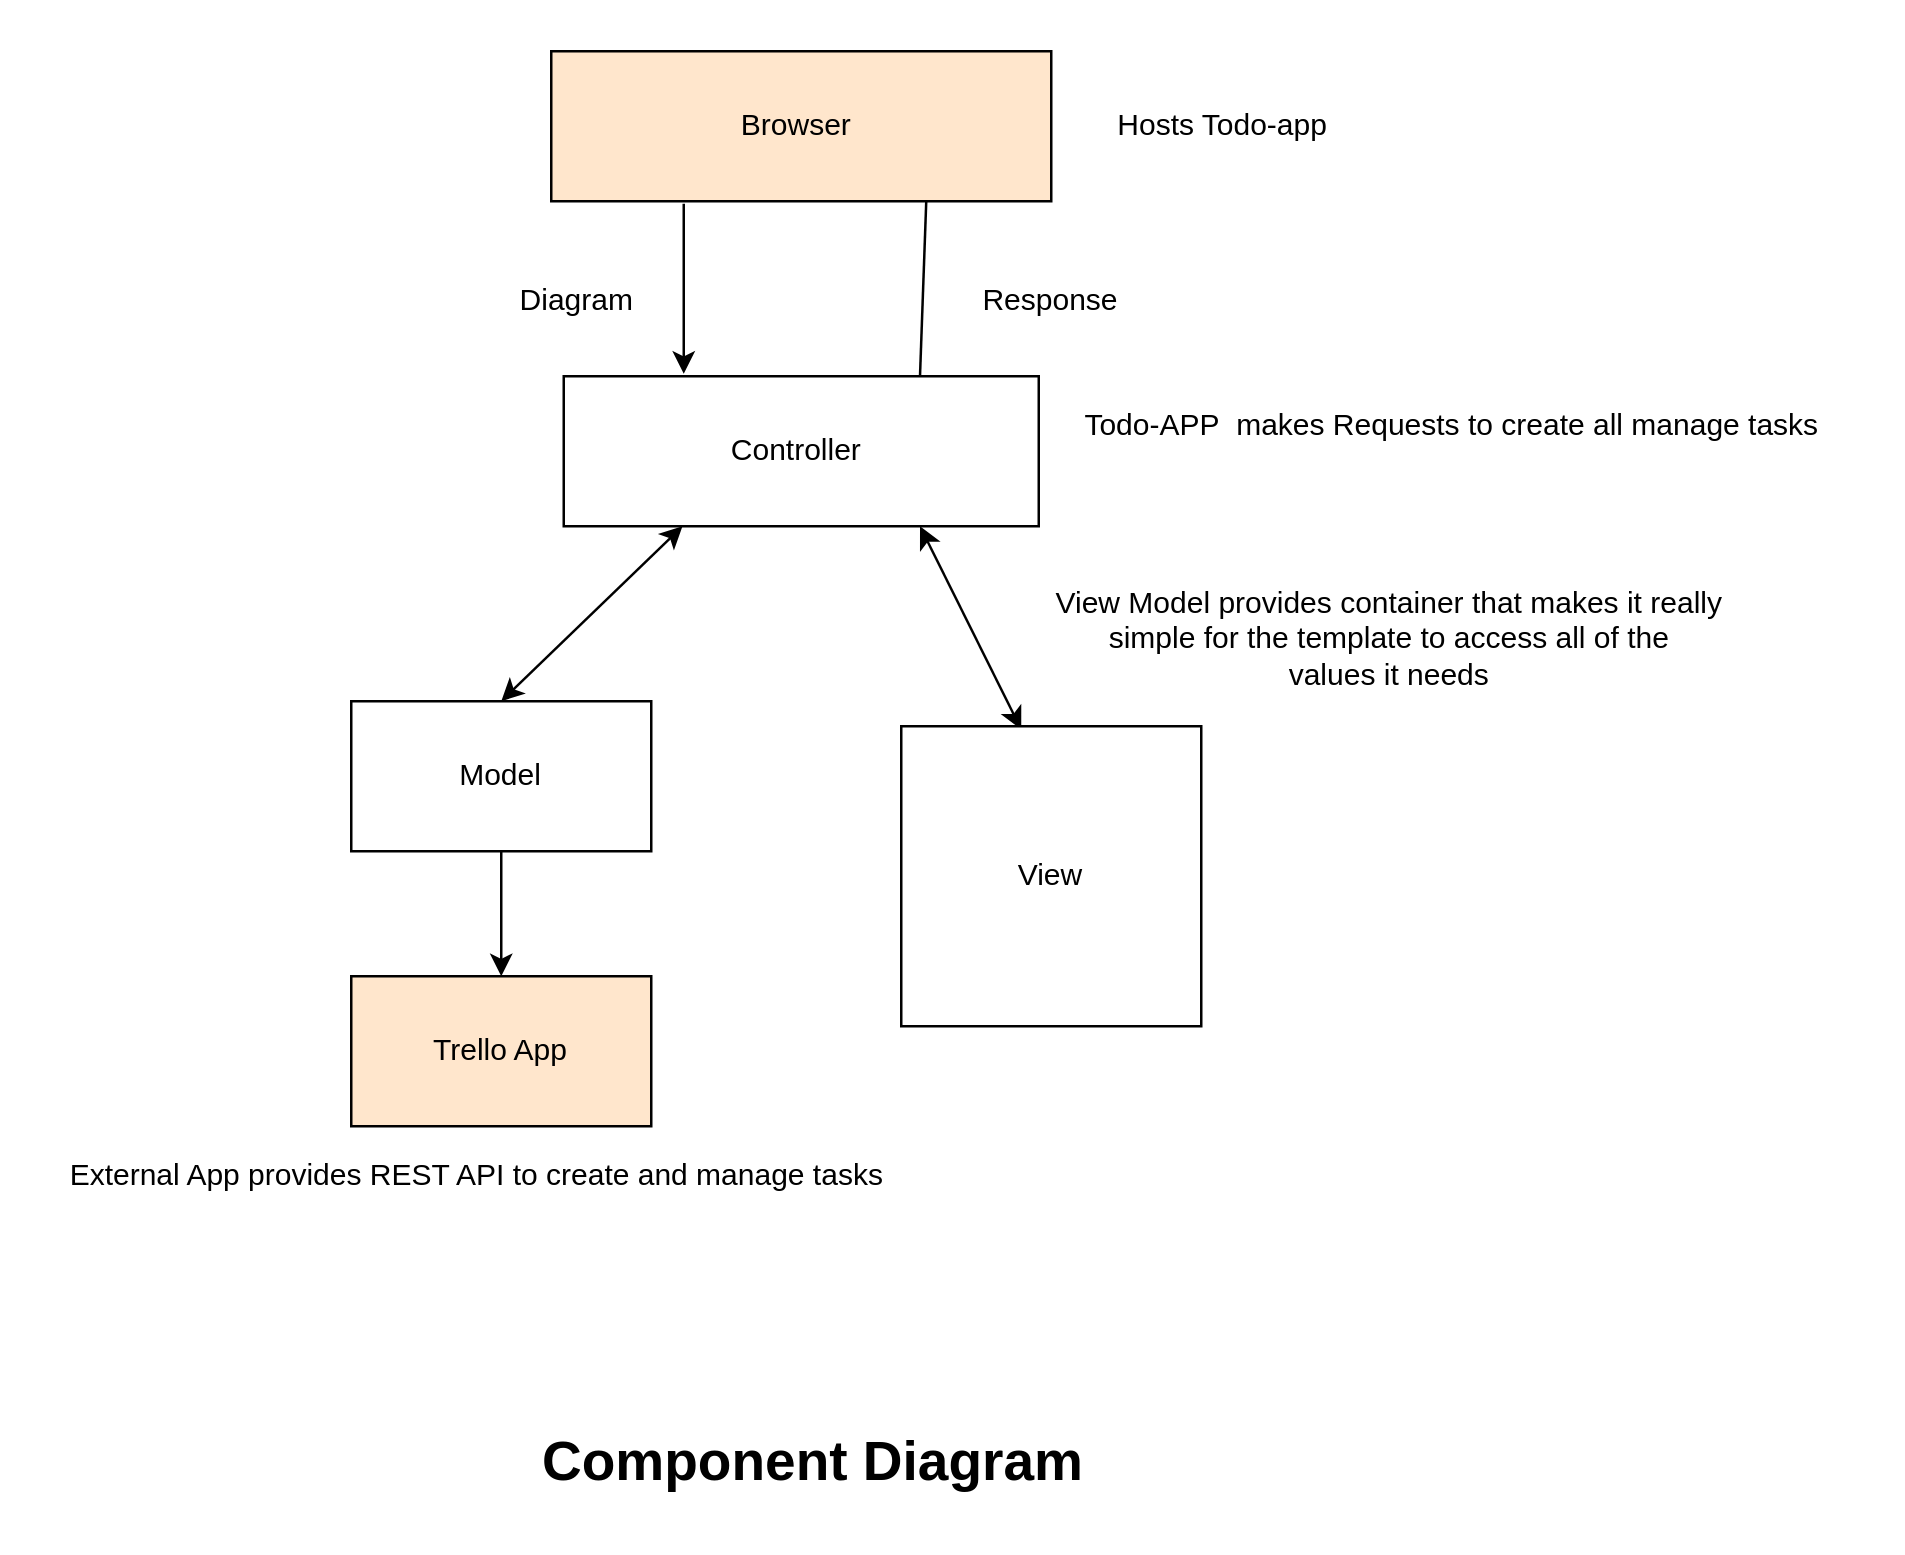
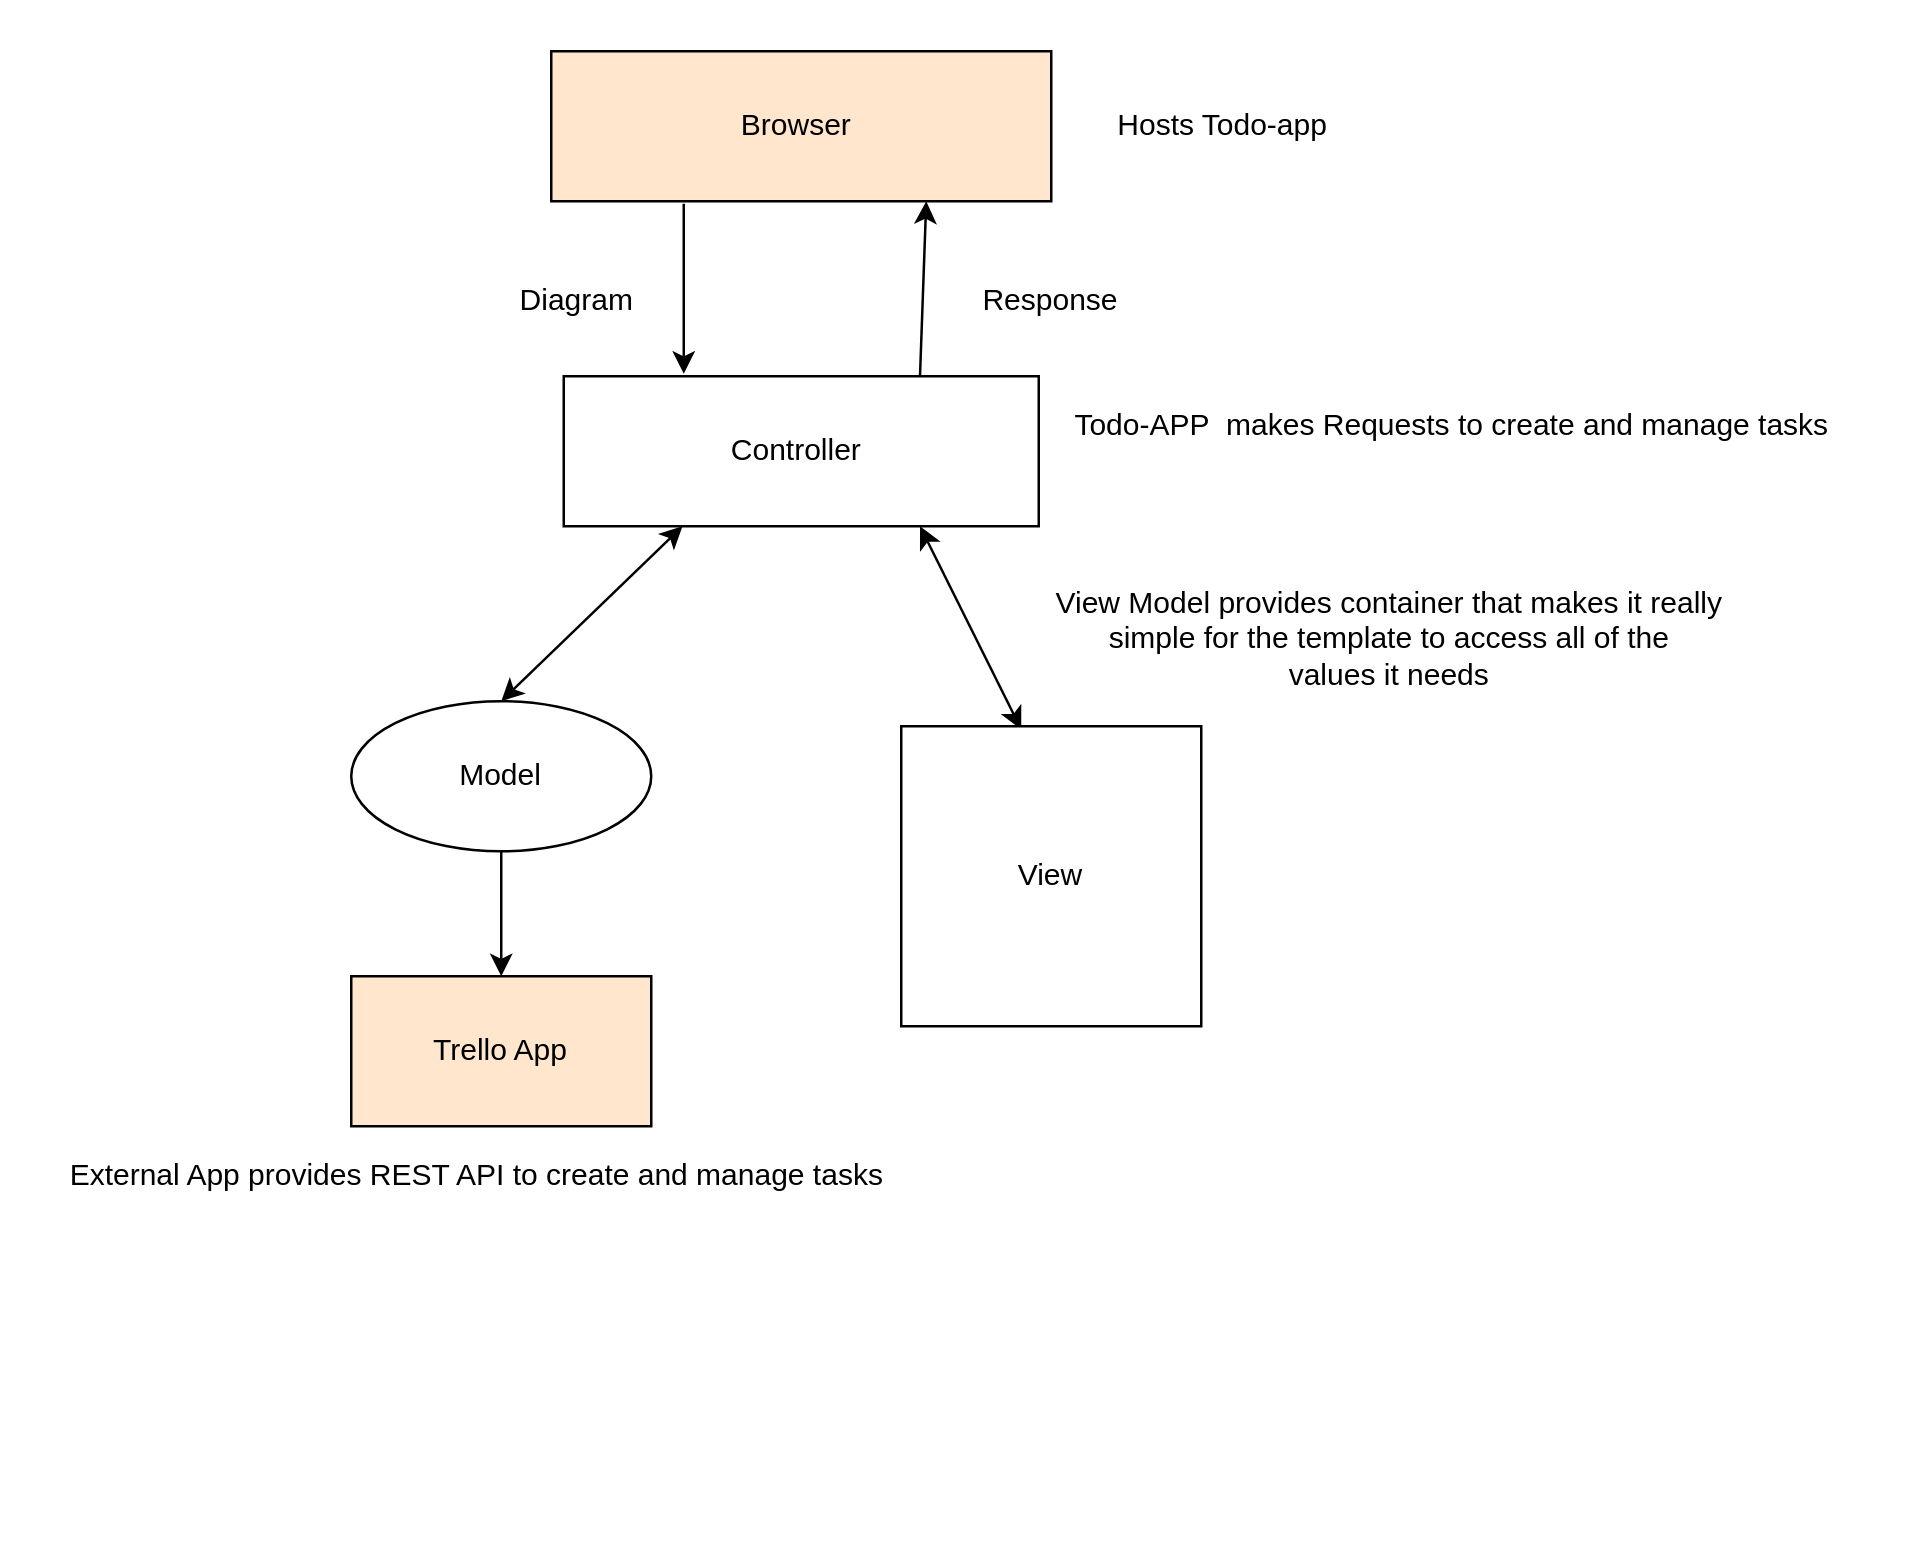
edge "Browser" -- "Controller": arrowhead none -> classic
node "Todo-APP makes Requests to create all manage tasks": label "Todo-APP makes Requests to create all manage tasks" -> "Todo-APP makes Requests to create and manage tasks"
node "Model": shape rectangle -> ellipse
node "Component Diagram": removed
